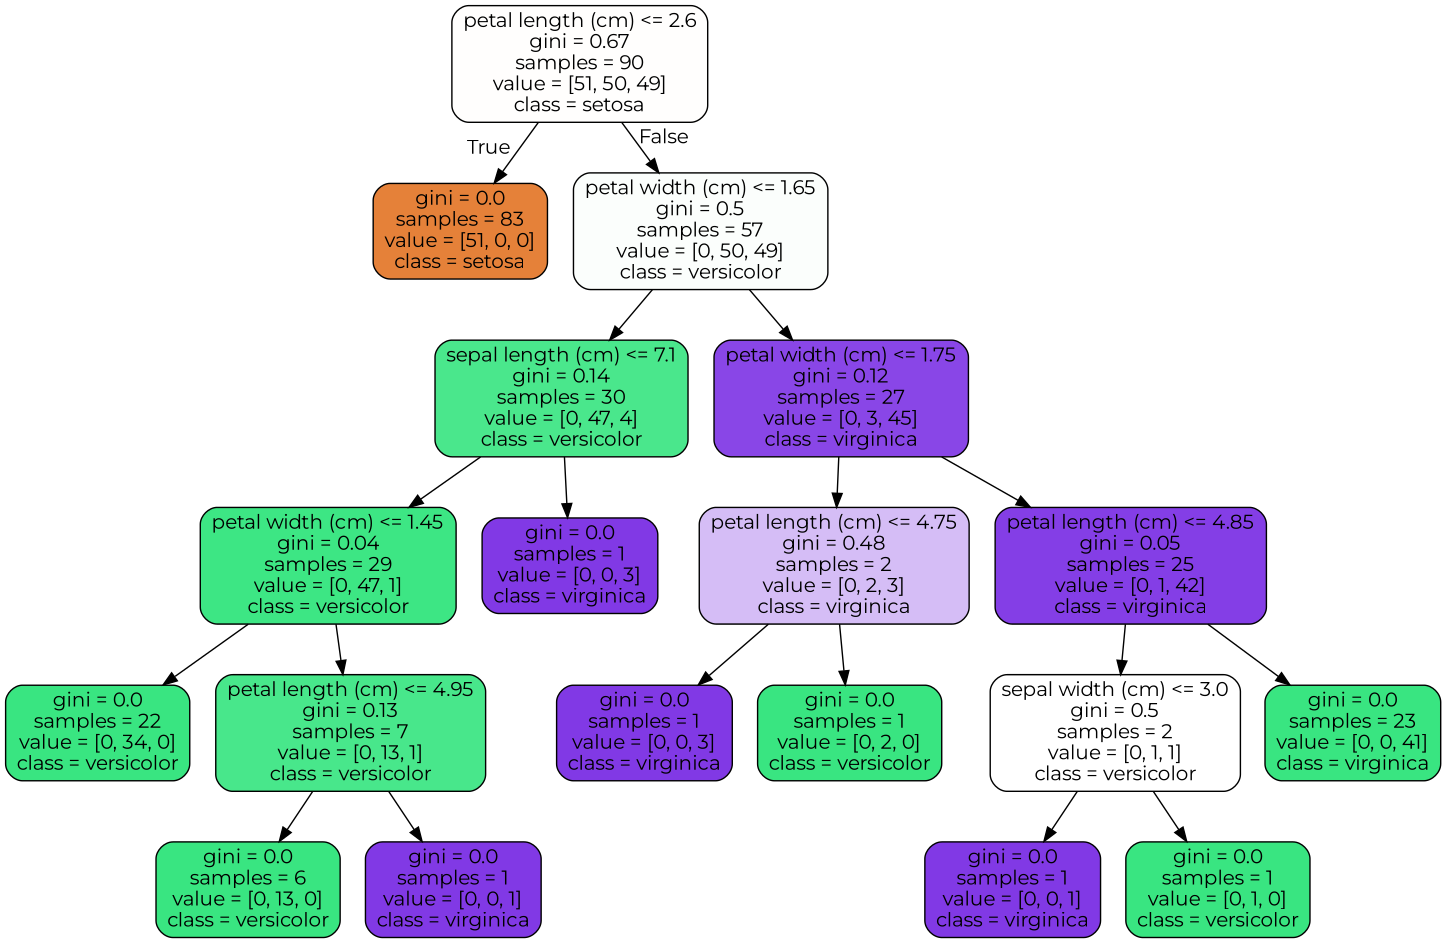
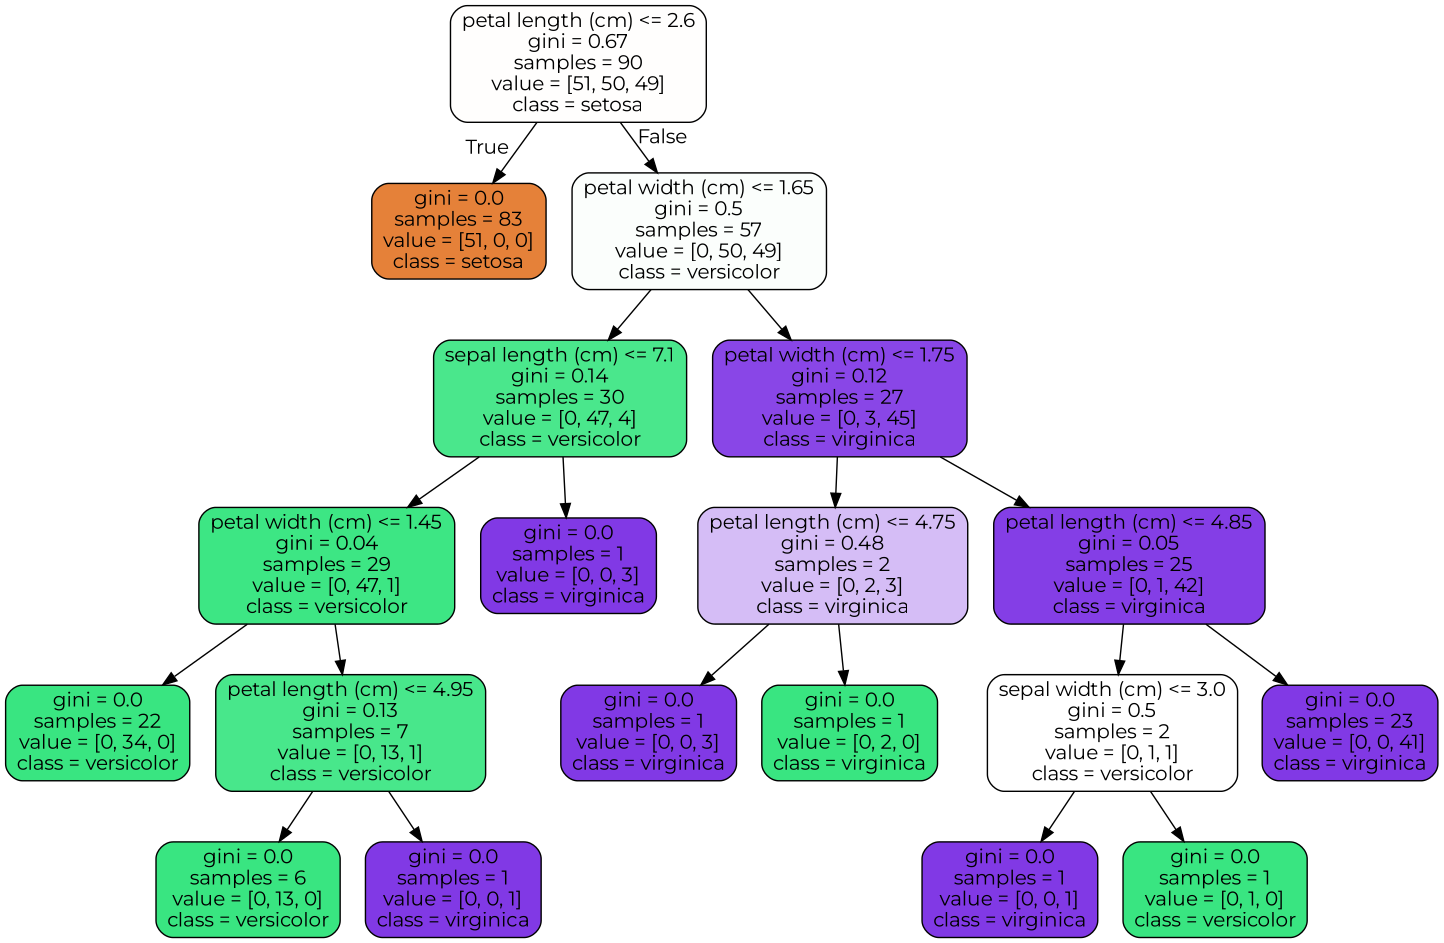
node "gini = 0.0 samples = 1 value = [0, 2, 0] class = versicolor": label "gini = 0.0 samples = 1 value = [0, 2, 0] class = versicolor" -> "gini = 0.0 samples = 1 value = [0, 2, 0] class = virginica"
node "gini = 0.0 samples = 23 value = [0, 0, 41] class = virginica": fillcolor #39e581 -> #8139e5
